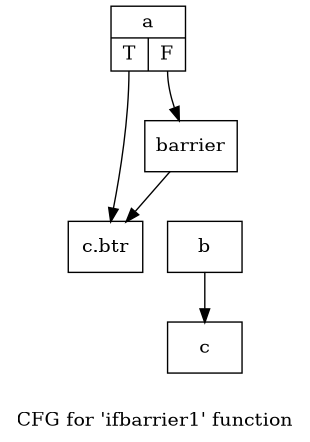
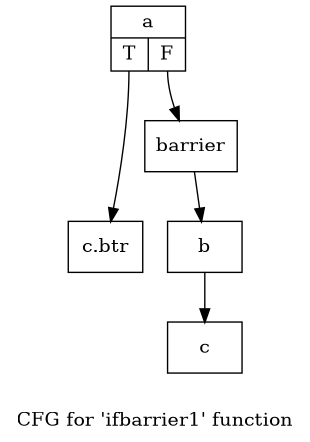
edge "barrier" -> "c.btr": now "barrier" -> "b"
